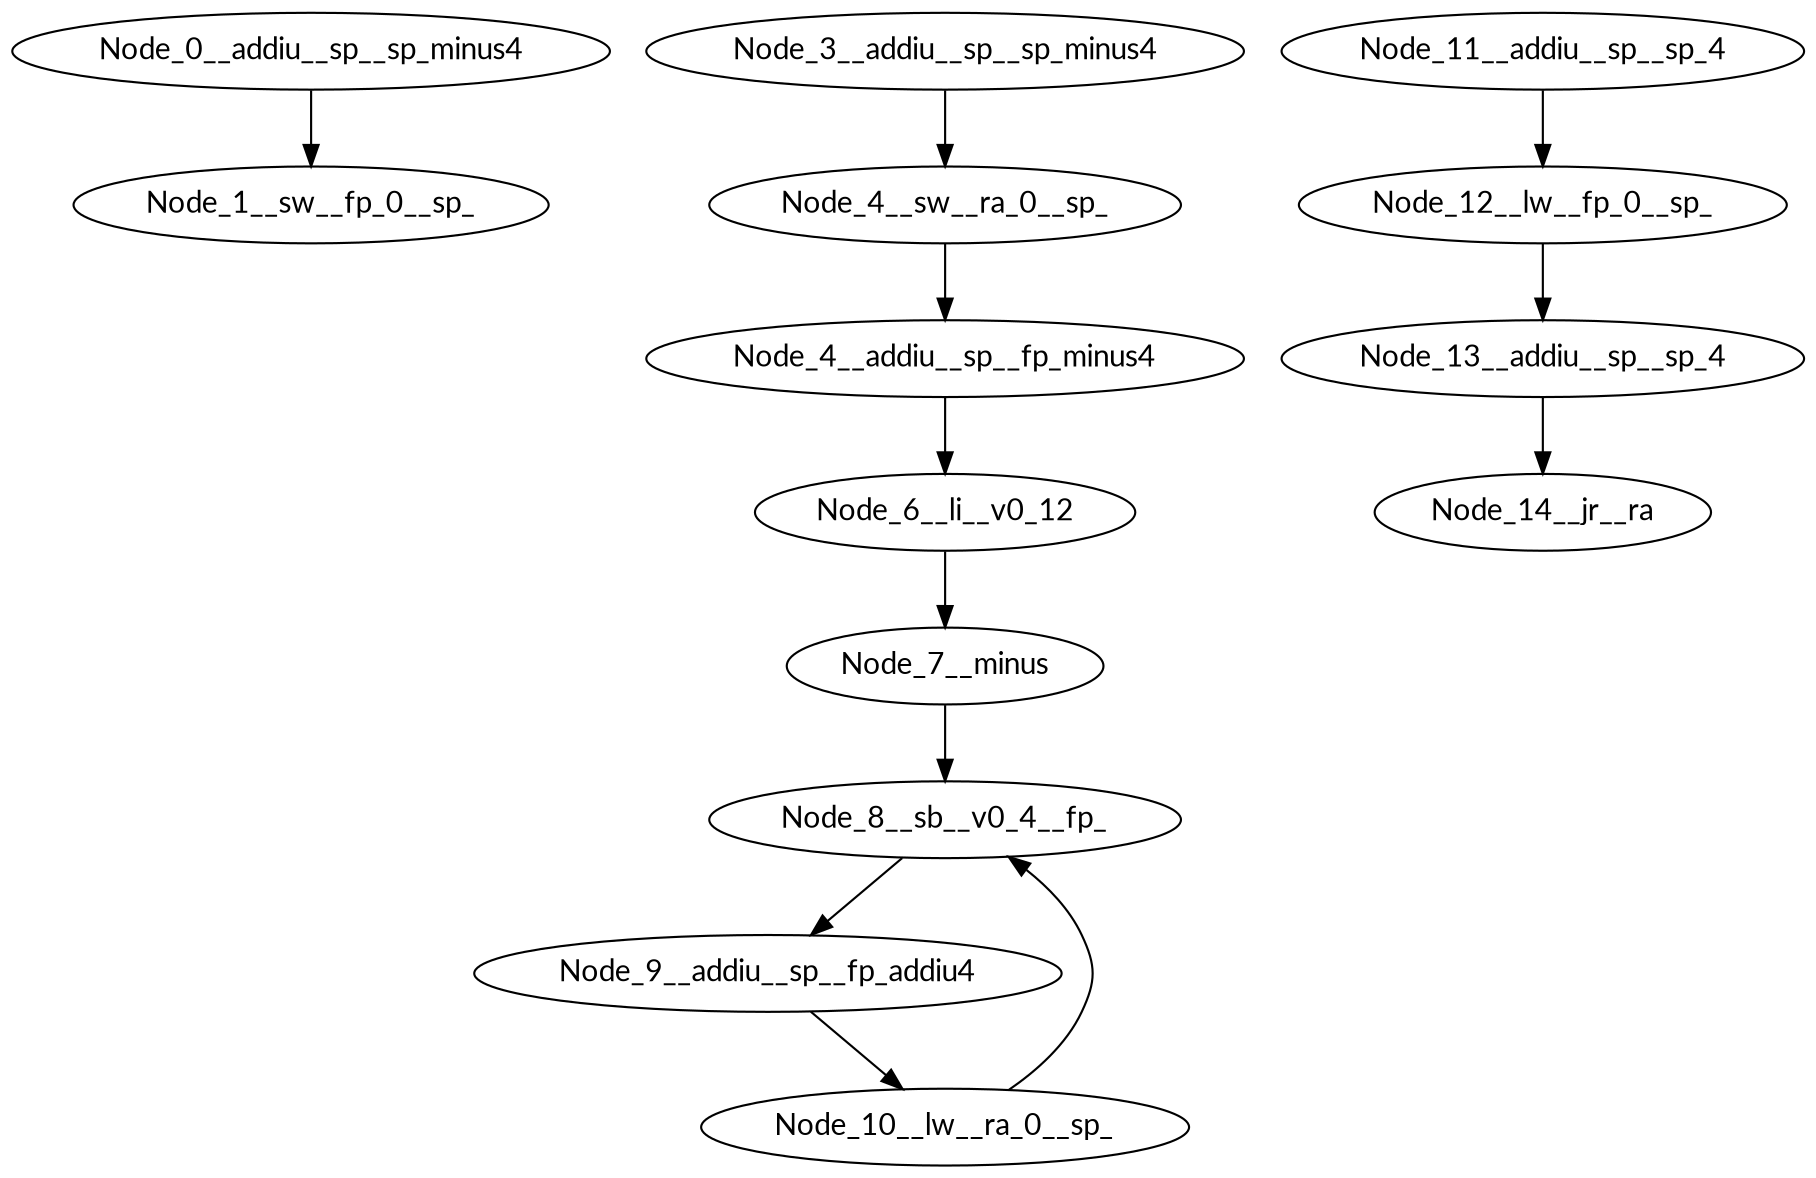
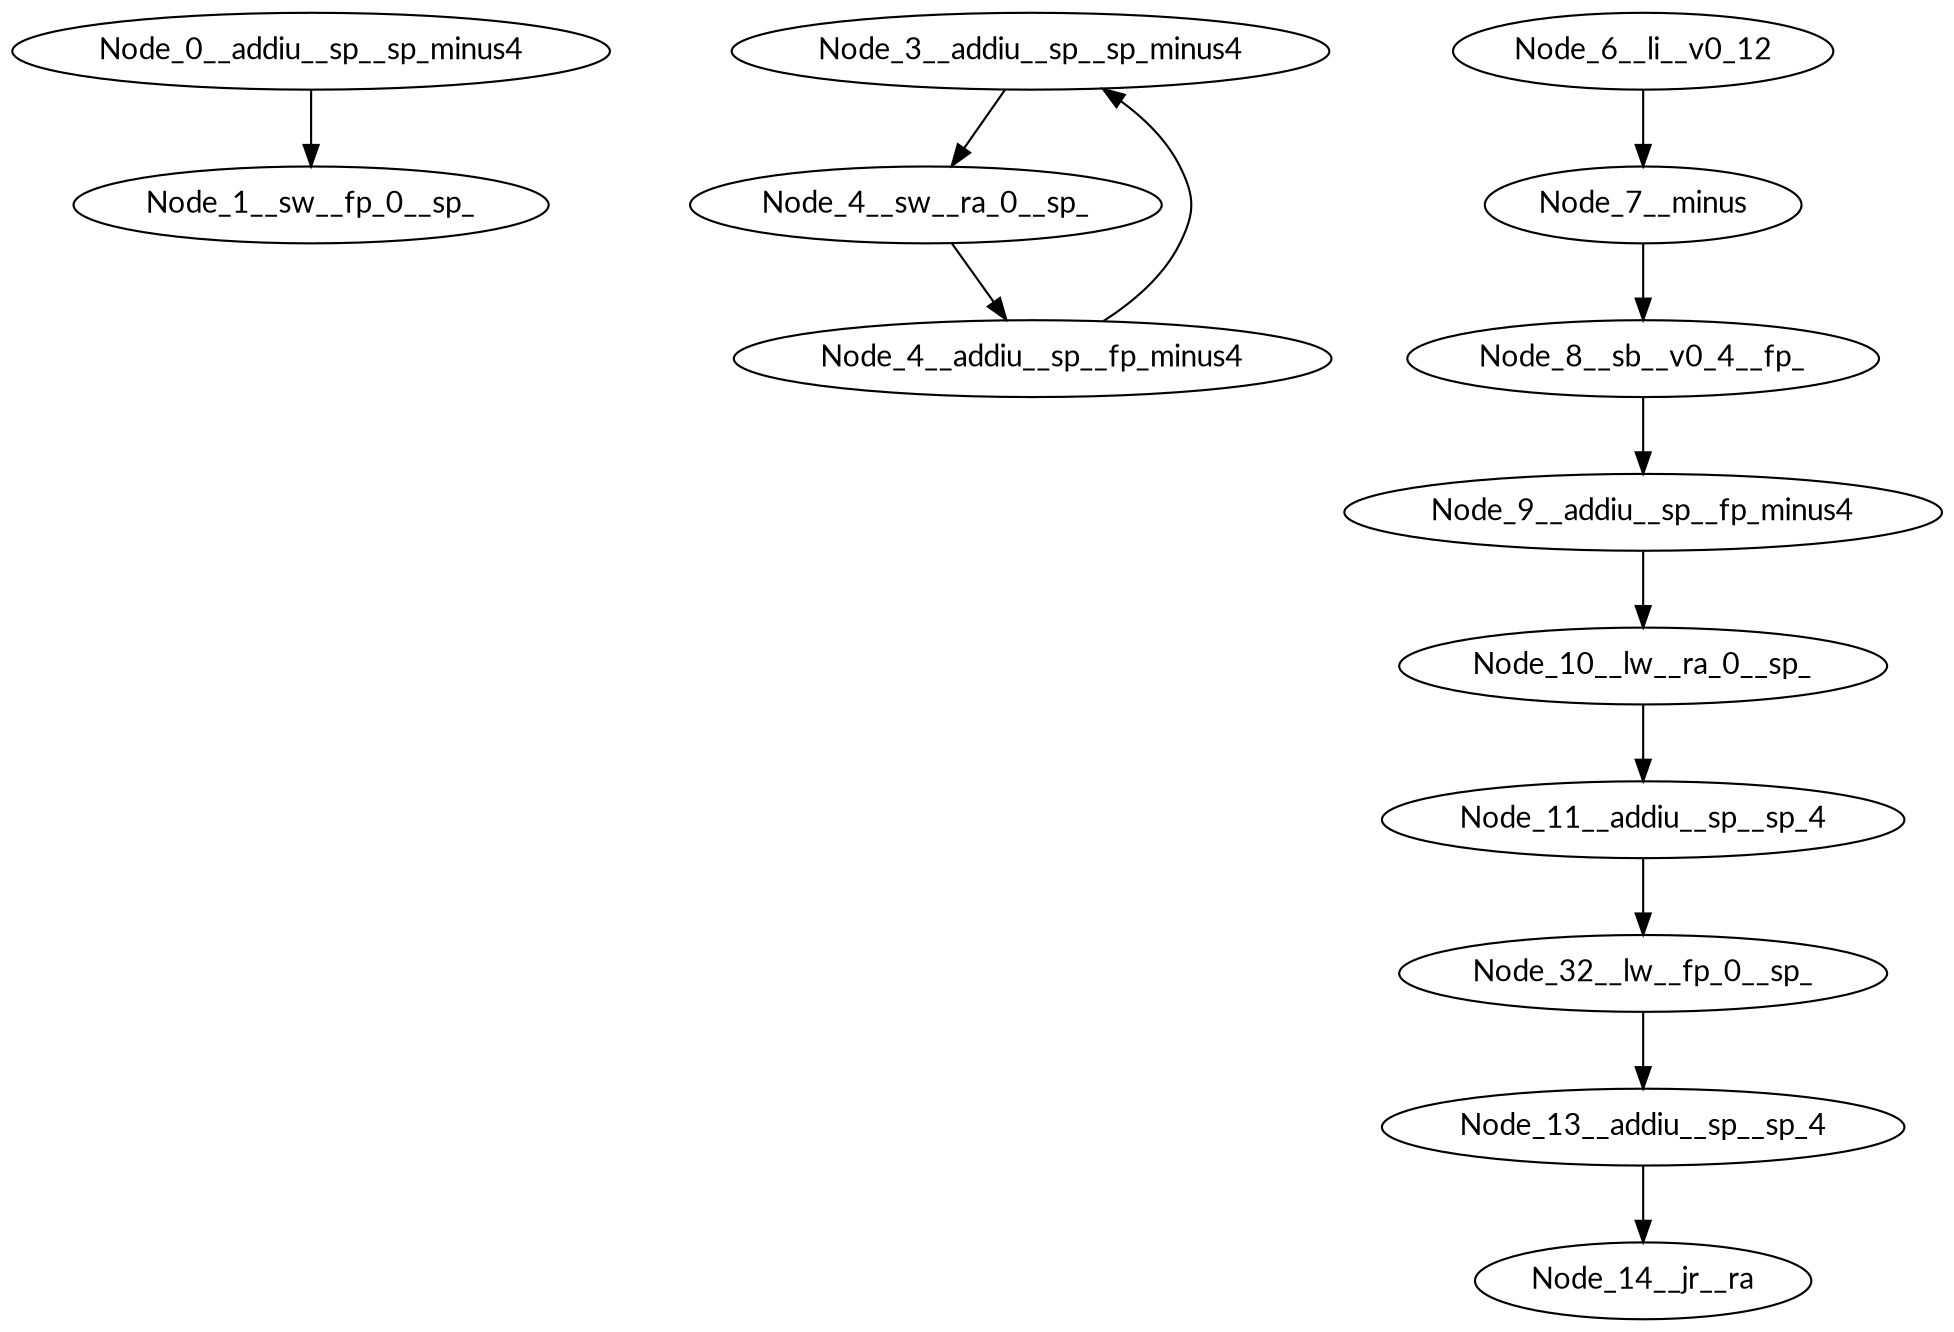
node "Node_12__lw__fp_0__sp_": label "Node_12__lw__fp_0__sp_" -> "Node_32__lw__fp_0__sp_"
edge "Node_4__addiu__sp__fp_minus4" -> "Node_6__li__v0_12": now "Node_4__addiu__sp__fp_minus4" -> "Node_3__addiu__sp__sp_minus4"
node "Node_9__addiu__sp__fp_addiu4": label "Node_9__addiu__sp__fp_addiu4" -> "Node_9__addiu__sp__fp_minus4"
edge "Node_10__lw__ra_0__sp_" -> "Node_8__sb__v0_4__fp_": now "Node_10__lw__ra_0__sp_" -> "Node_11__addiu__sp__sp_4"
